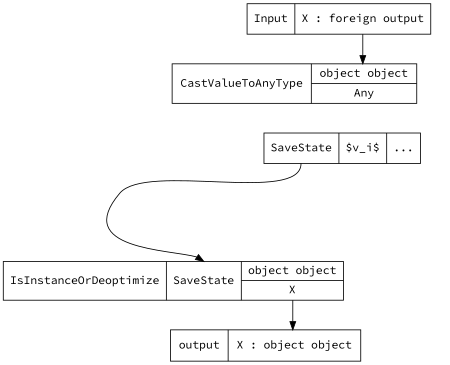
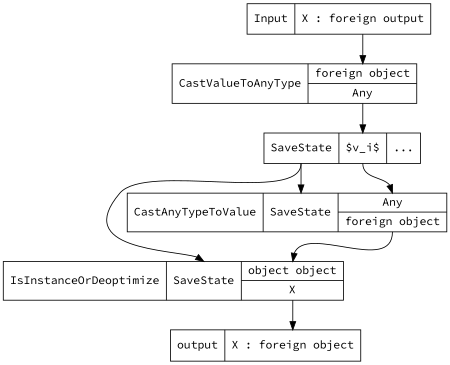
node "CastValueToAnyType": text "object object" -> "foreign object"
edge "CastValueToAnyType" -> "SaveState": added
node "CastAnyTypeToValue": added
node "output": text "X : object object" -> "X : foreign object"
